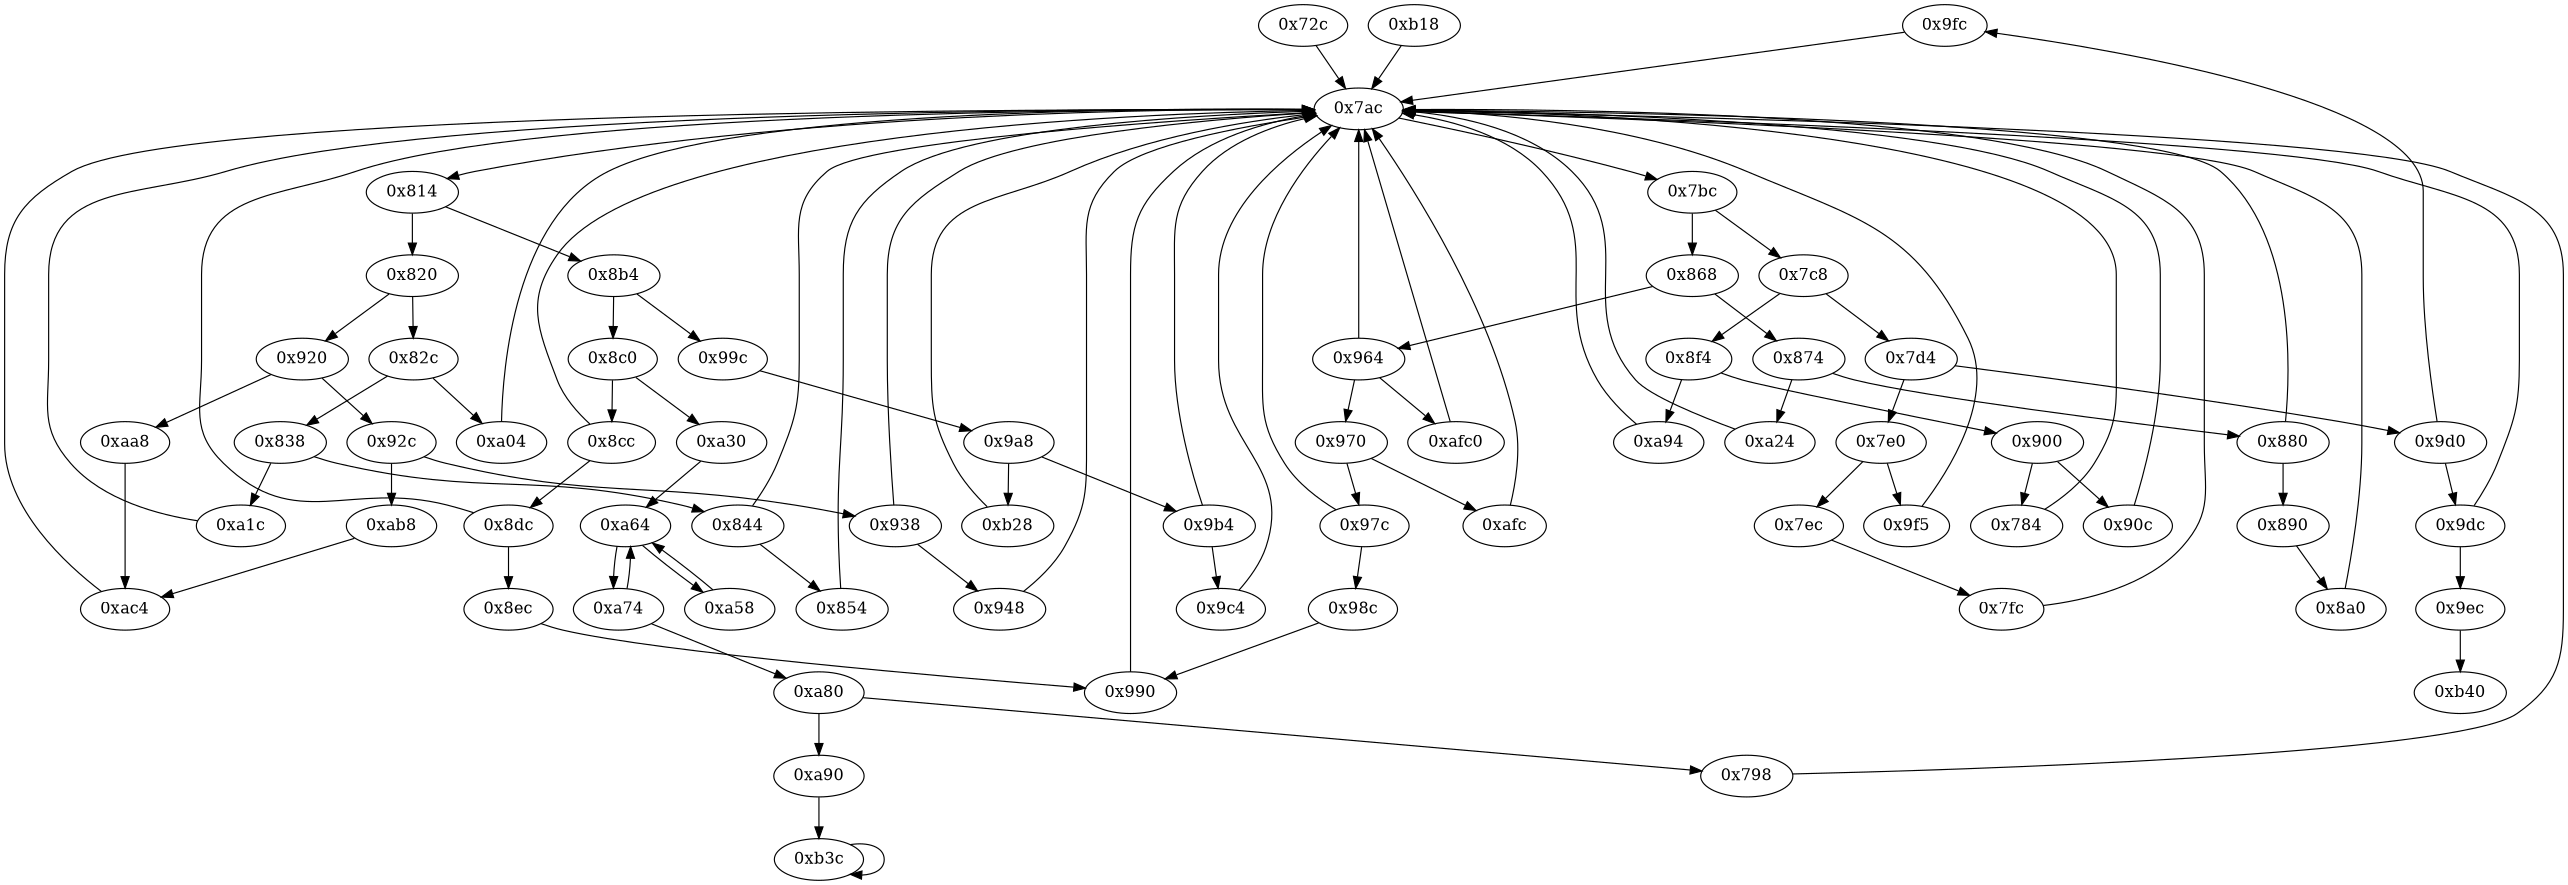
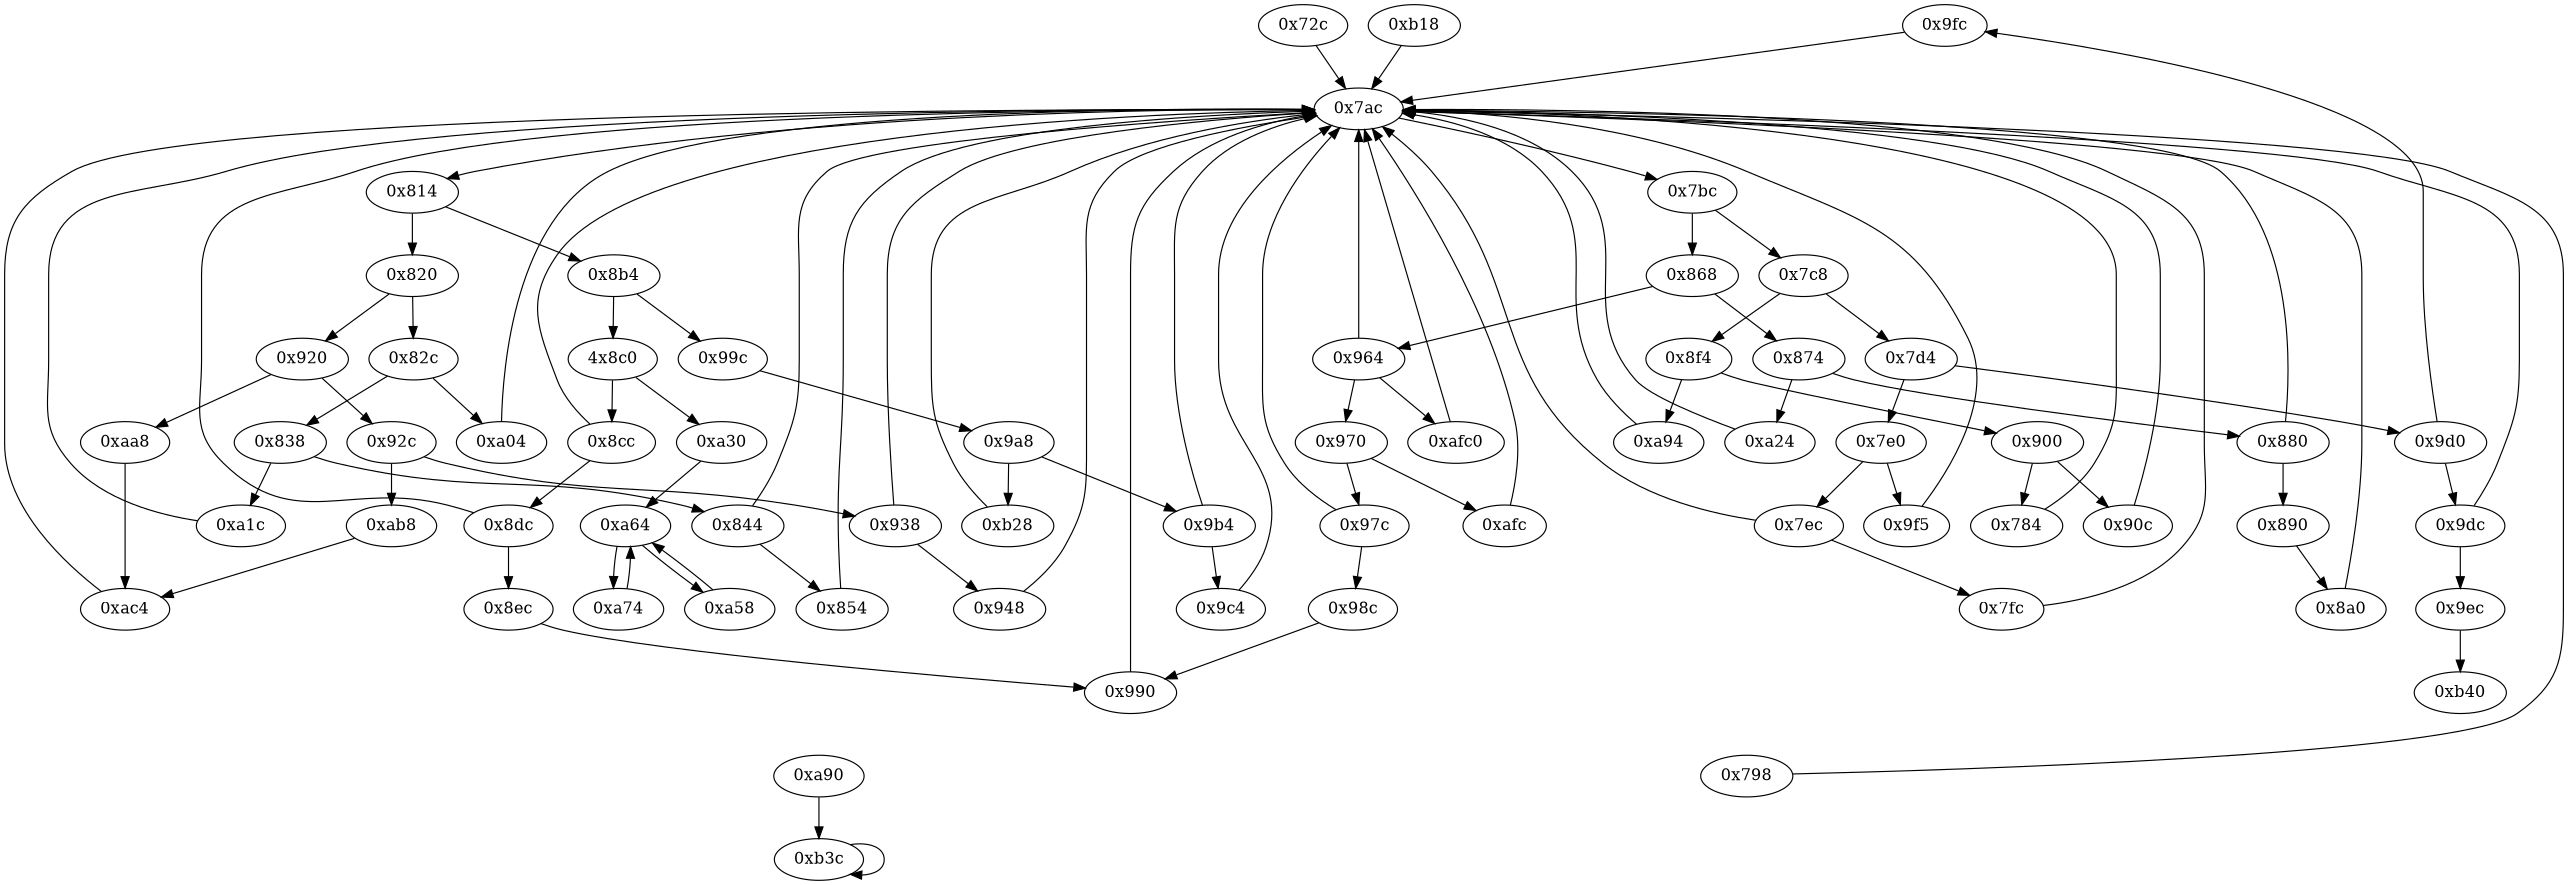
node "0x8c0": label "0x8c0" -> "4x8c0"
edge "0x7ec" -> "0x7ac": added
node "0xa80": removed
